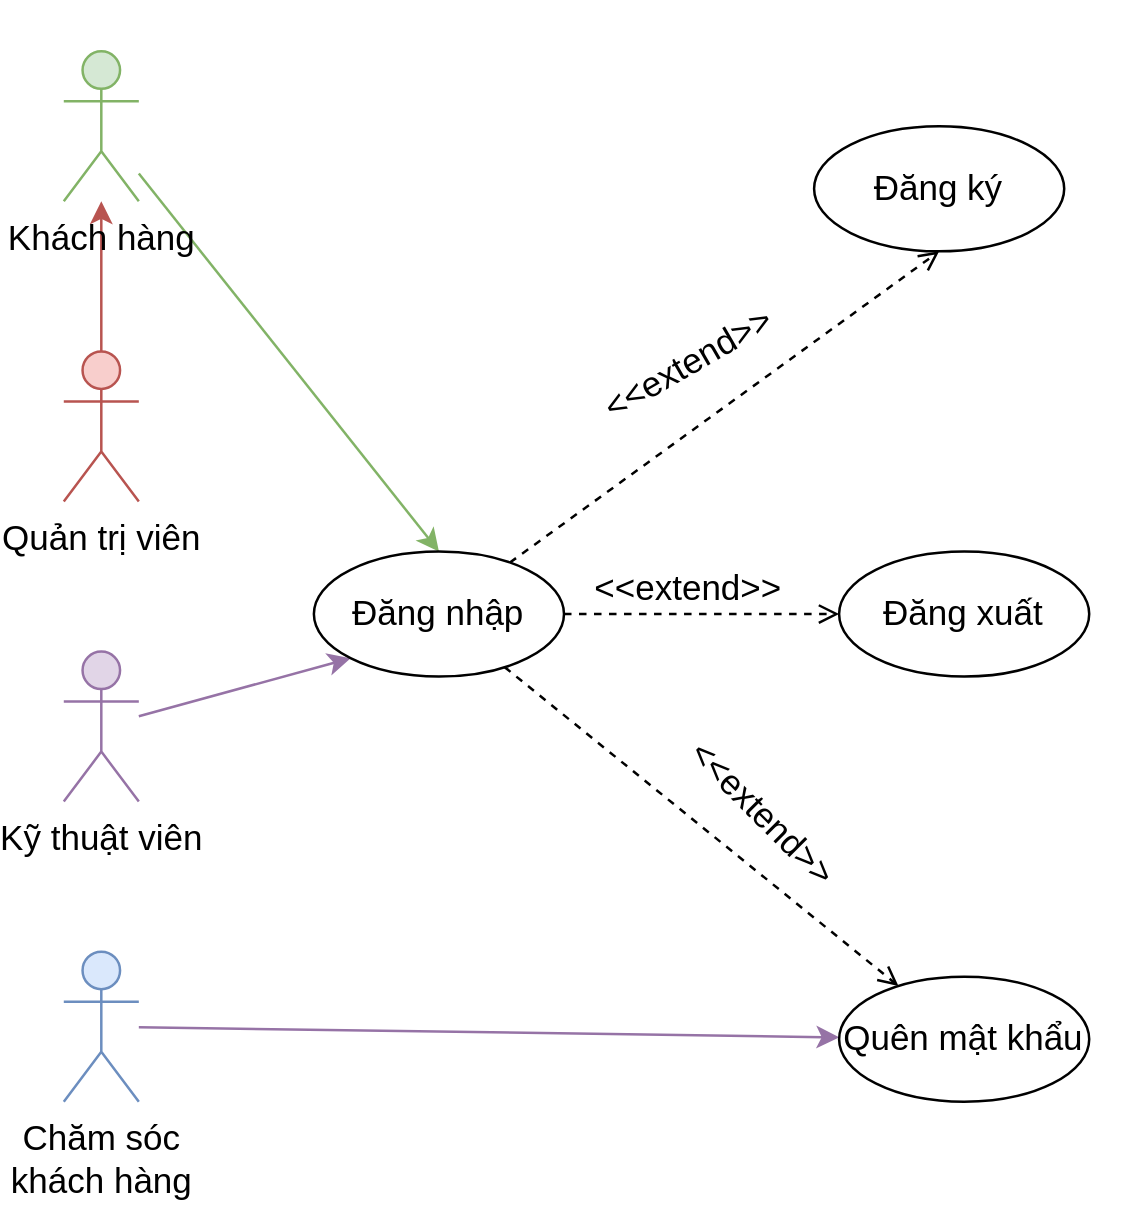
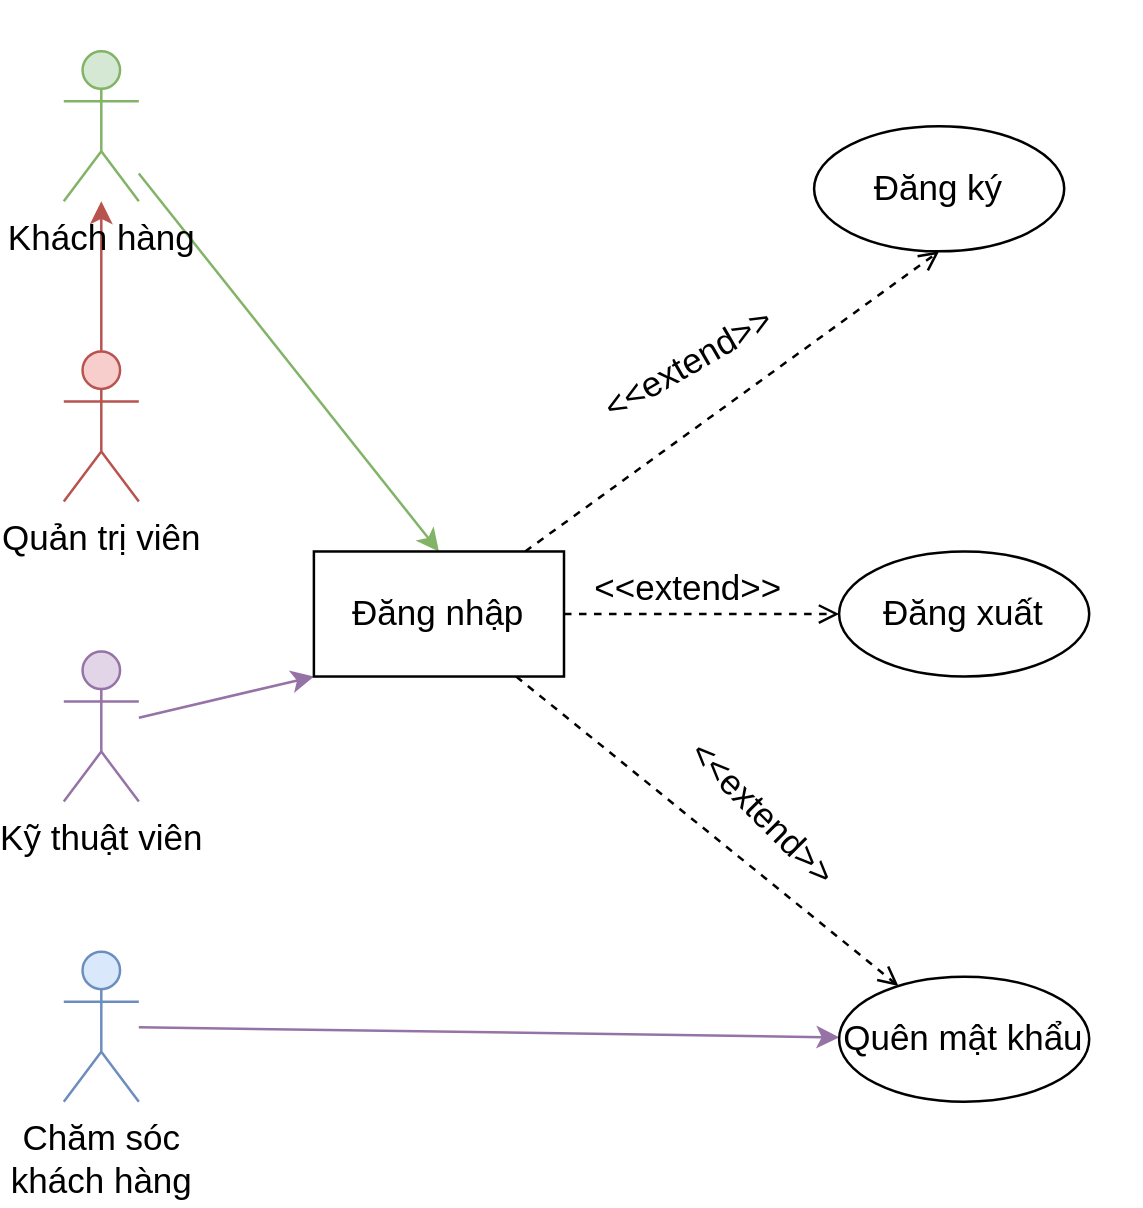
node "Đăng nhập": shape ellipse -> rectangle
